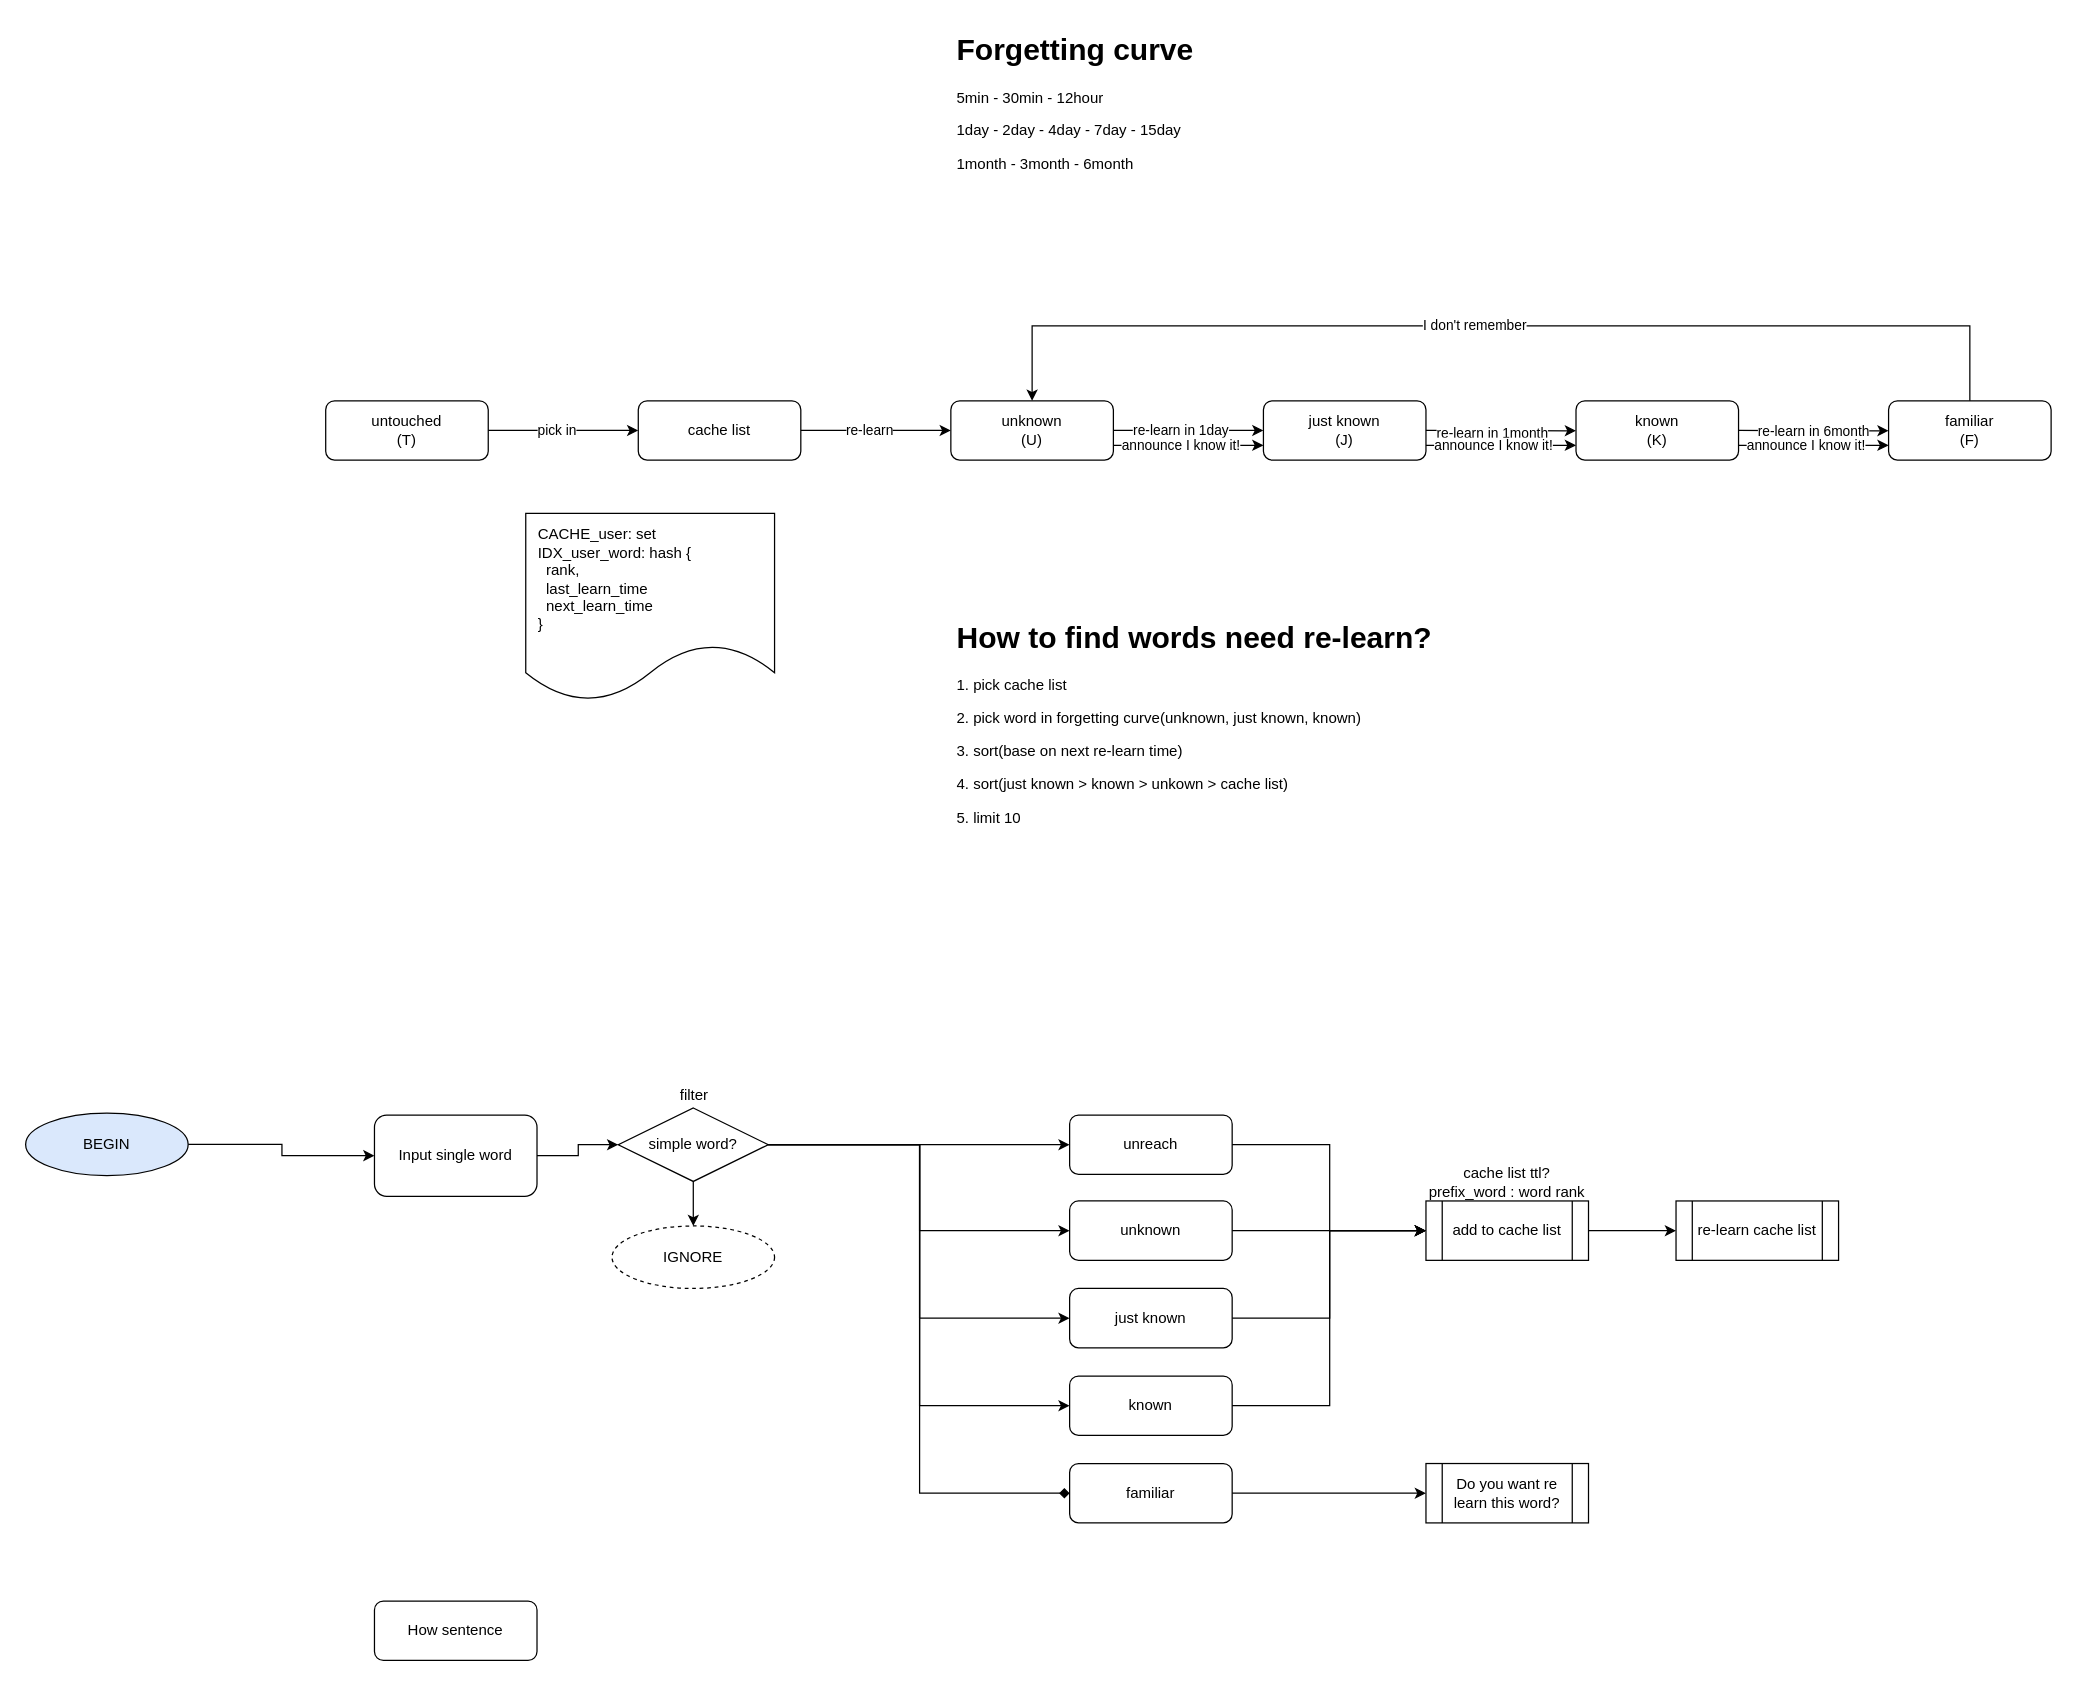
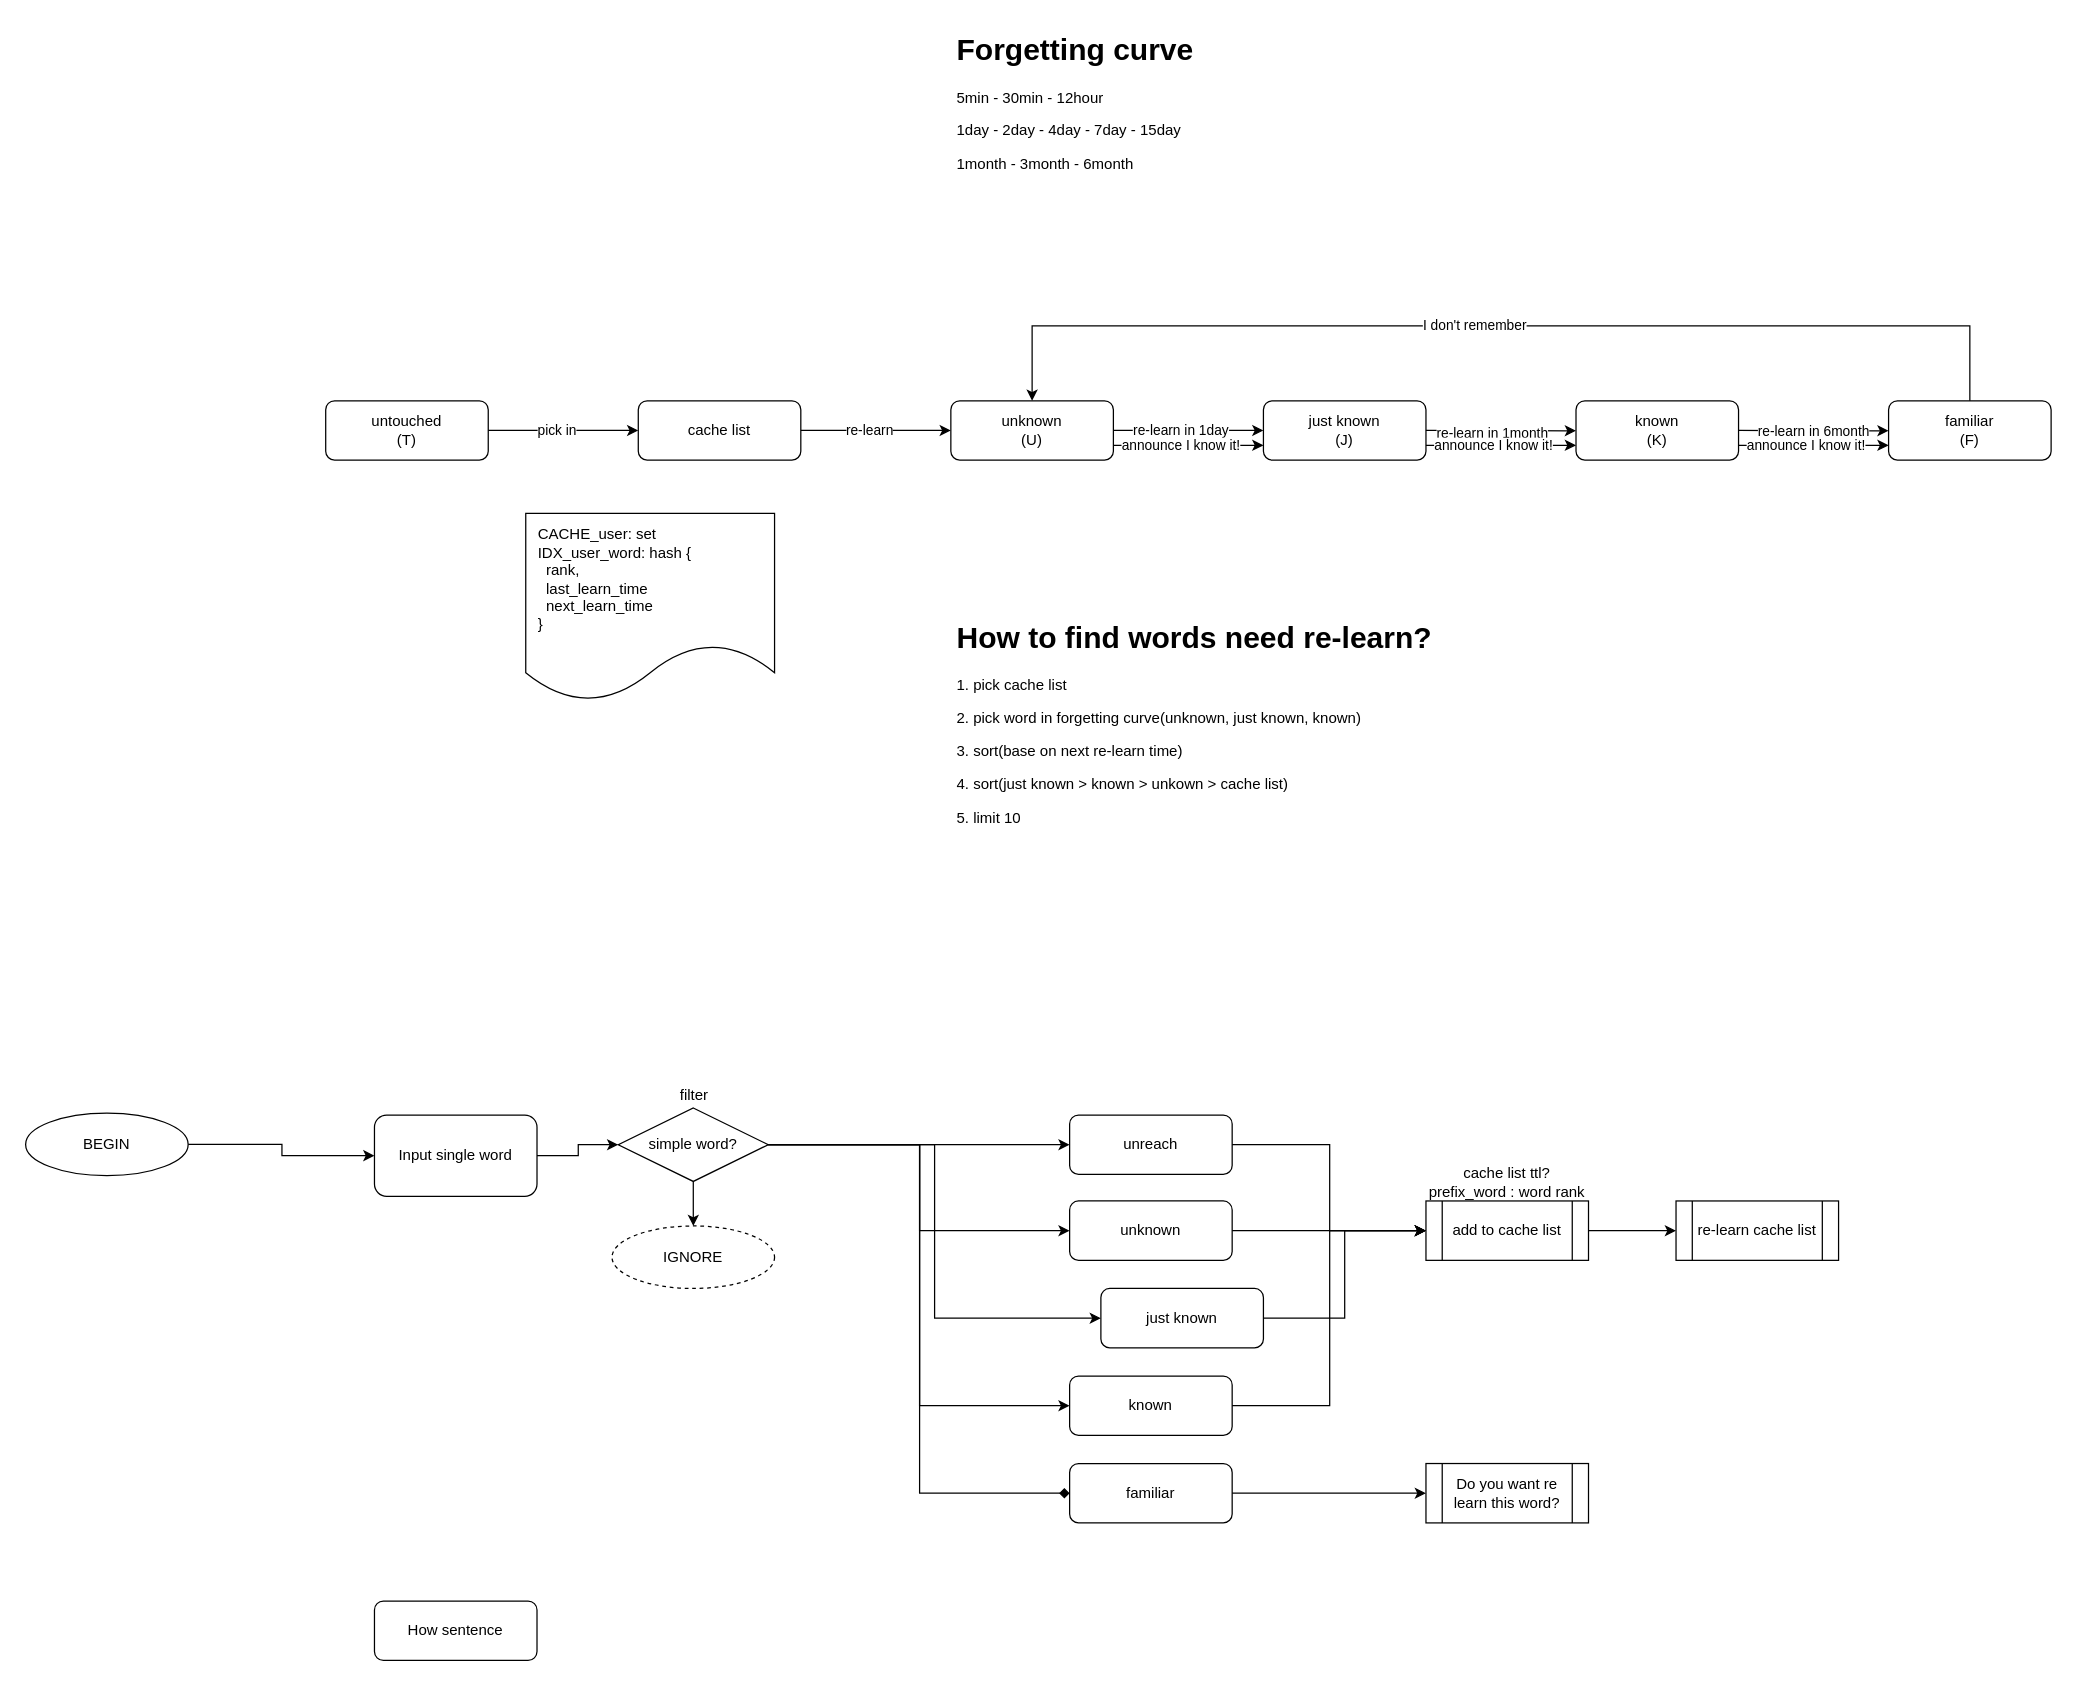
node "BEGIN": fillcolor #dae8fc -> #ffffff
node "just known": moved (1151, 1318) -> (1182, 1318)
